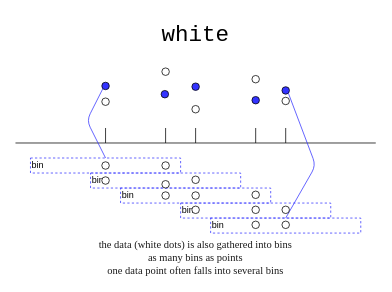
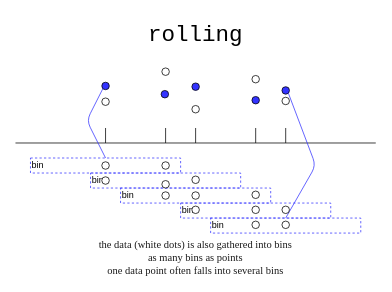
node "white": label "white" -> "rolling"
